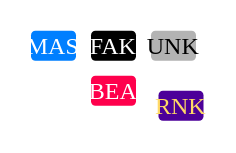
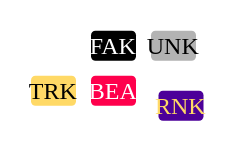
node "MAS": removed
node "TRK": added
